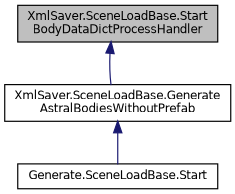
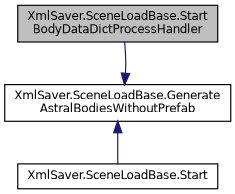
edge "XmlSaver.SceneLoadBase.Generate AstralBodiesWithoutPrefab" -> "XmlSaver.SceneLoadBase.Start BodyDataDictProcessHandler": reversed
node "Generate.SceneLoadBase.Start": label "Generate.SceneLoadBase.Start" -> "XmlSaver.SceneLoadBase.Start"
